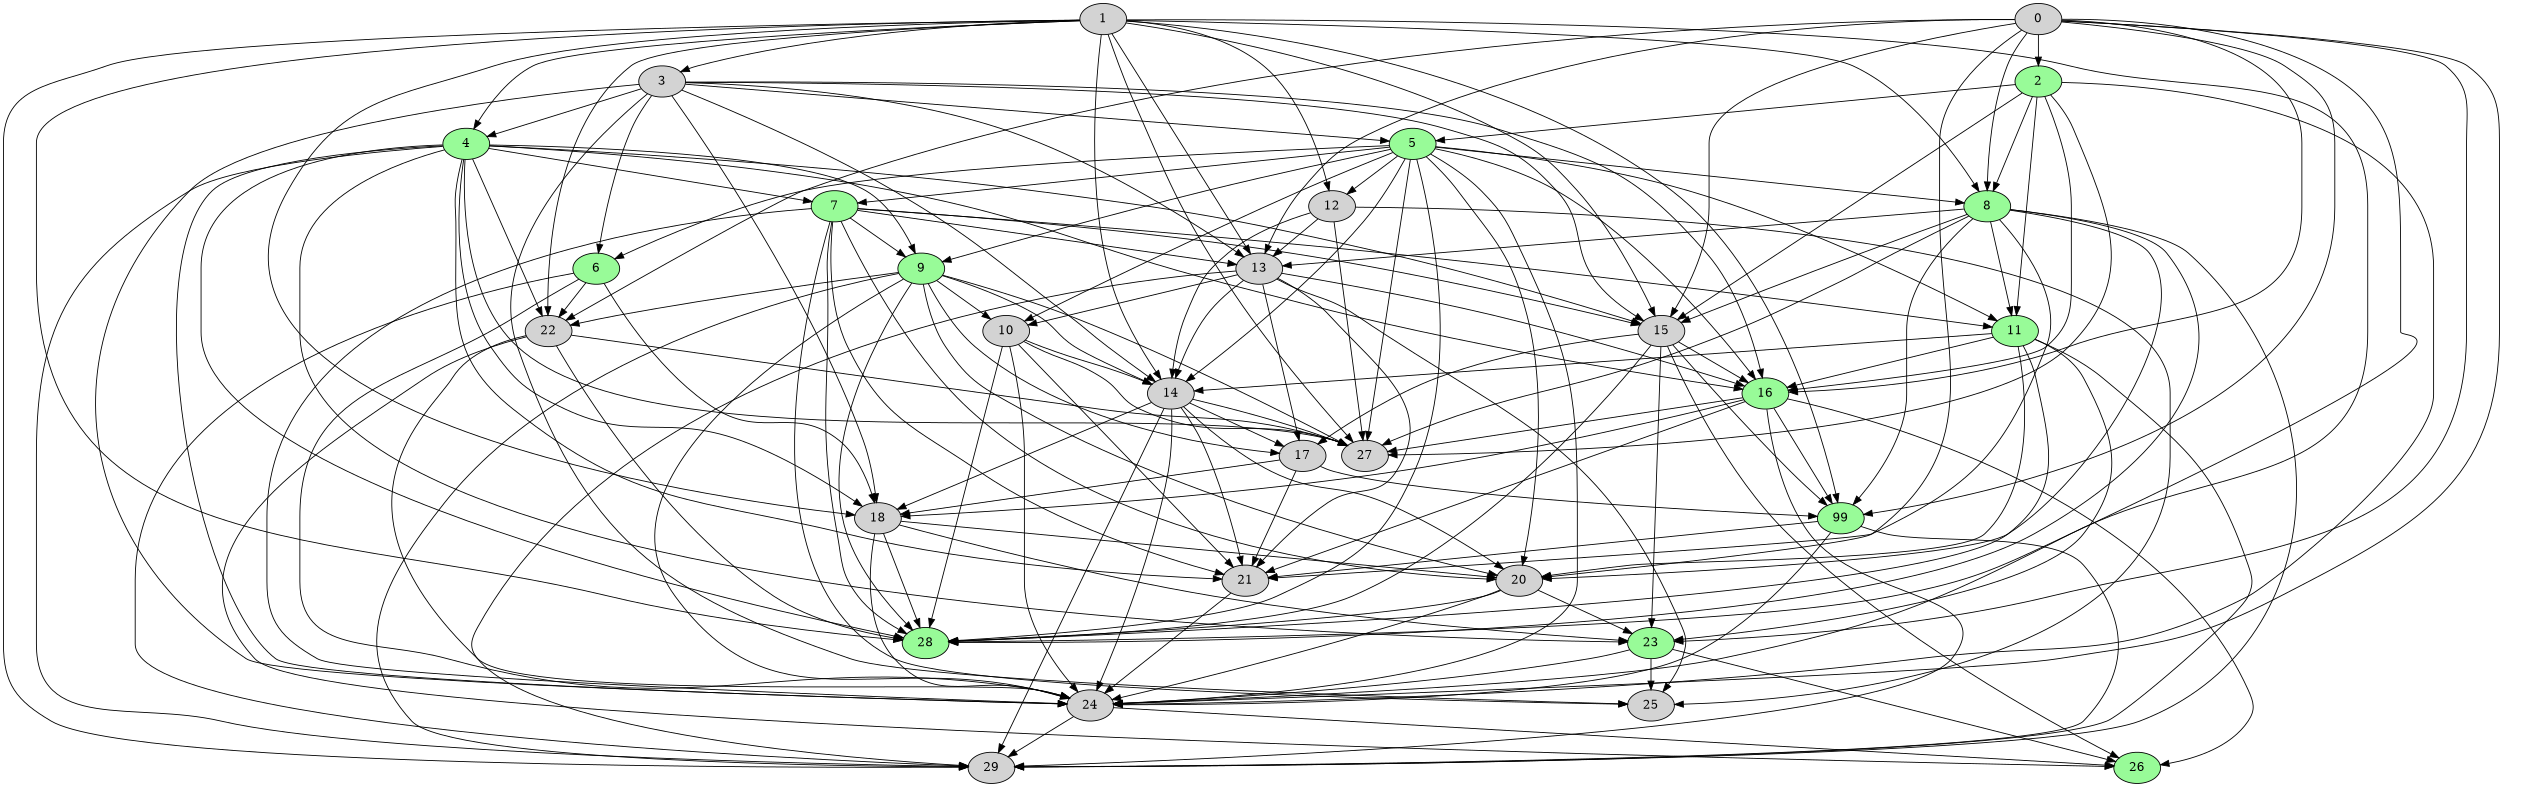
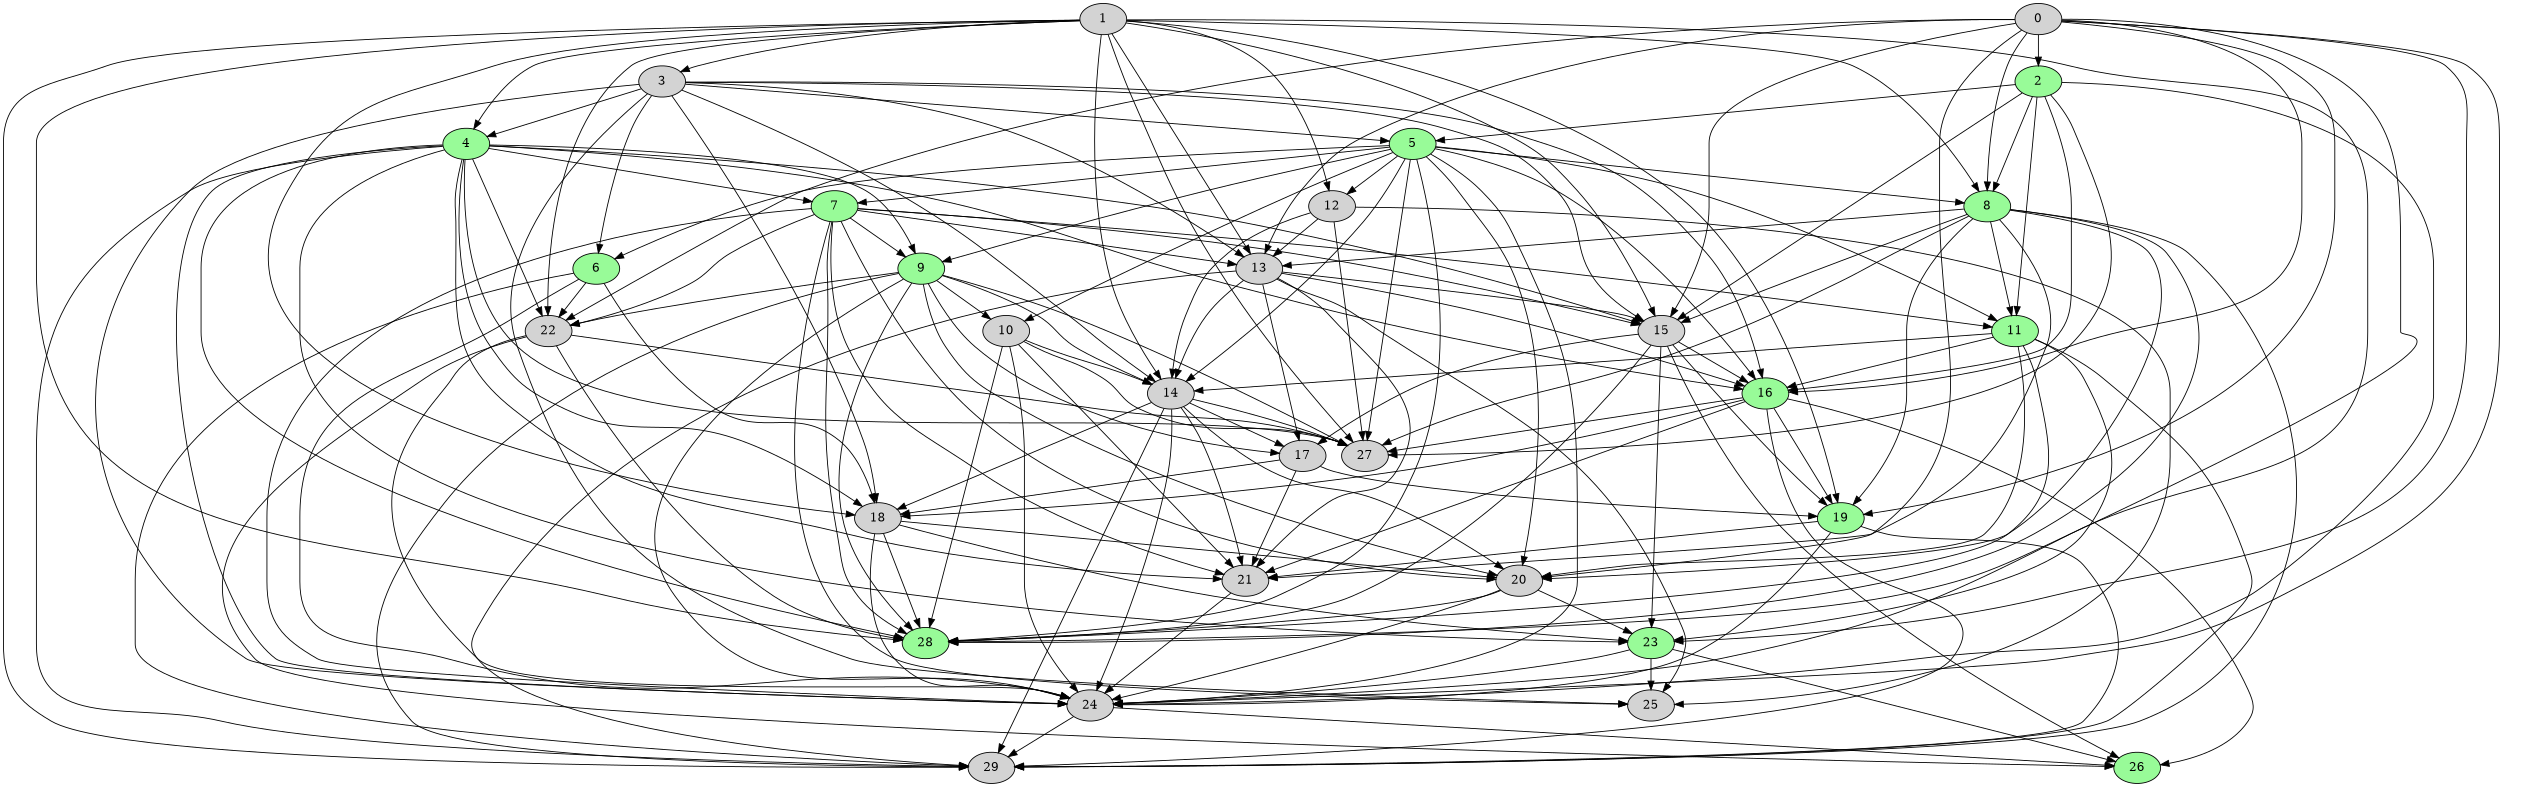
edge "7" -> "22": added
edge "13" -> "10": now "13" -> "15"
node "99": label "99" -> "19"
